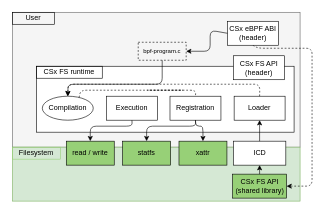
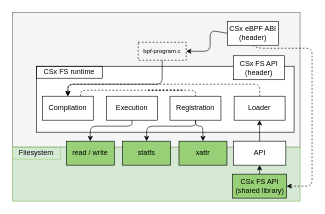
node "User": removed
node "Compilation": shape ellipse -> rectangle
node "ICD": label "ICD" -> "API"
